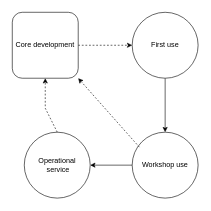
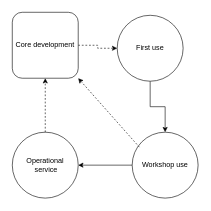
node "First use": moved (165, 45) -> (150, 48)
node "Operational service": moved (57, 165) -> (45, 165)
